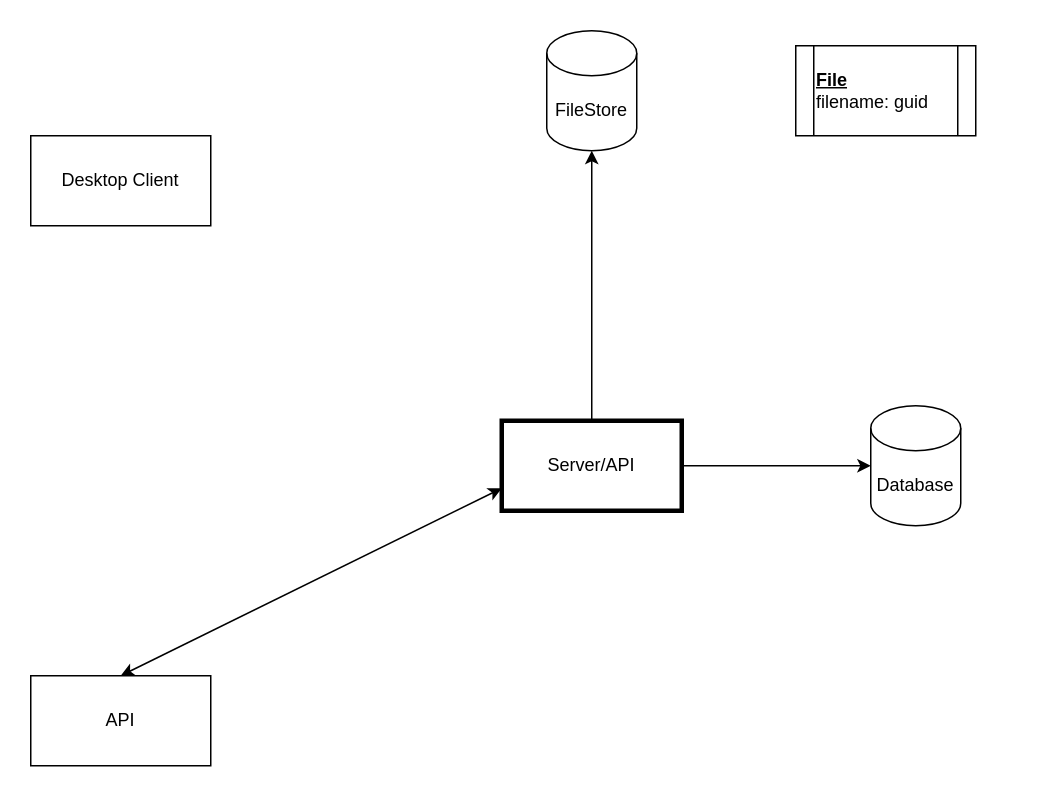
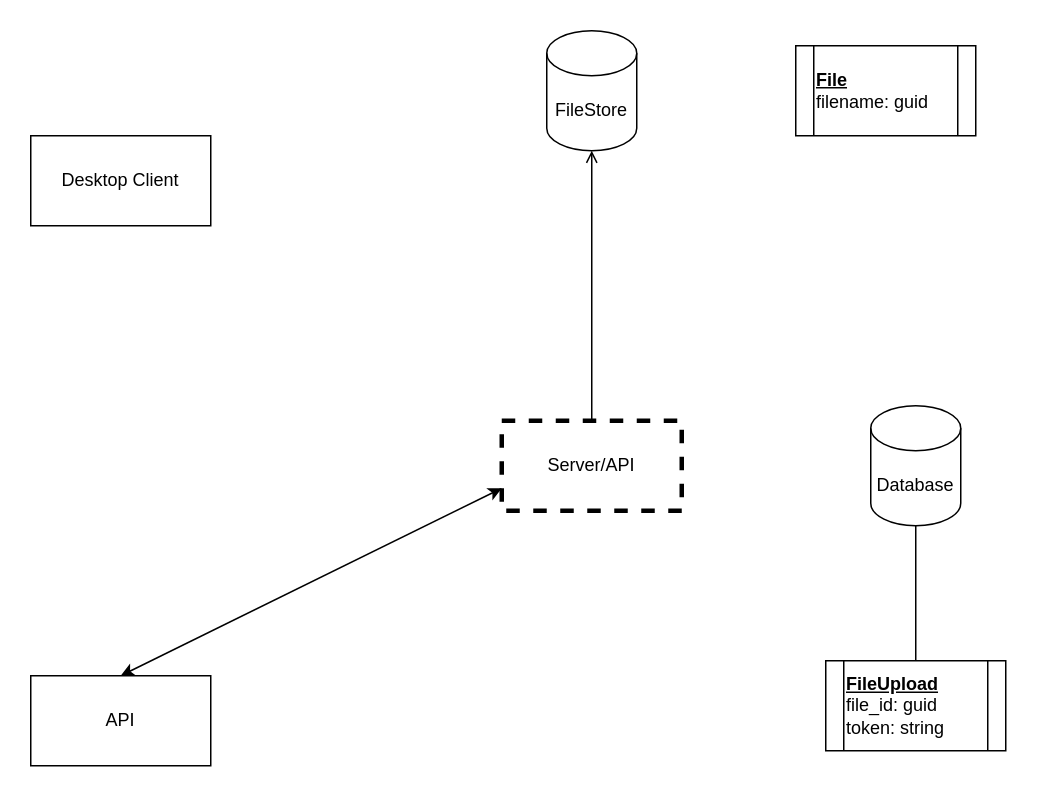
edge "Server/API" -> "FileStore": arrowhead classic -> open
node "Server/API": style solid -> dashed
edge "Server/API" -> "Database": removed
edge "Database" -- "FileUpload file_id: guid token: string": added
node "FileUpload file_id: guid token: string": added
